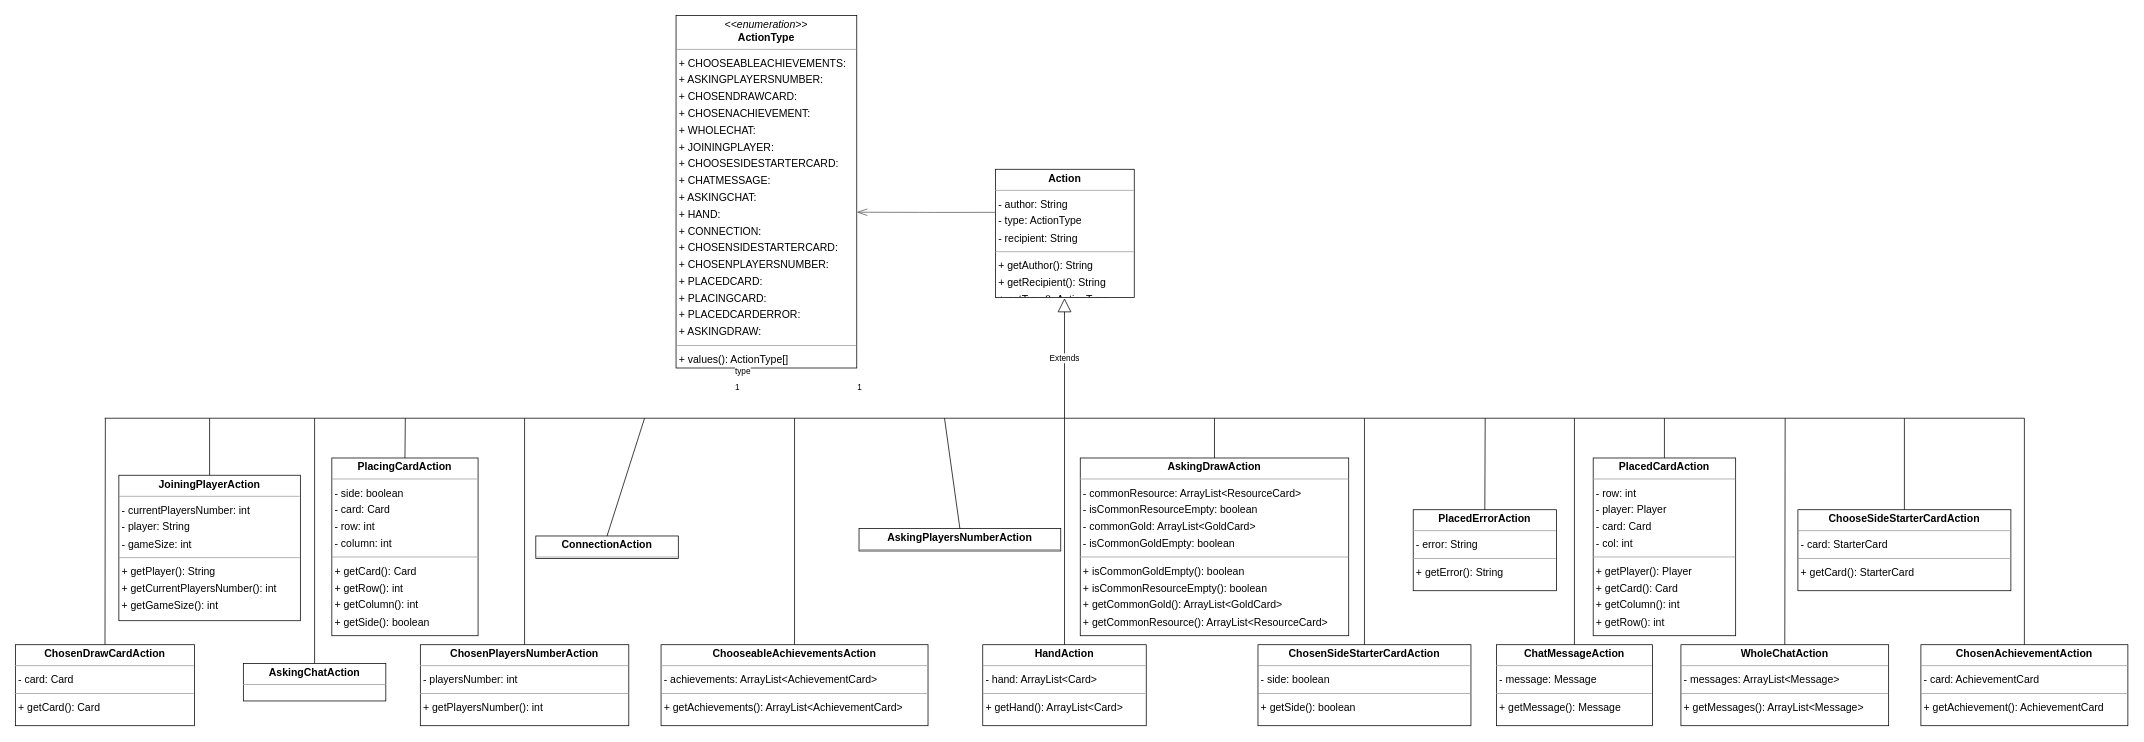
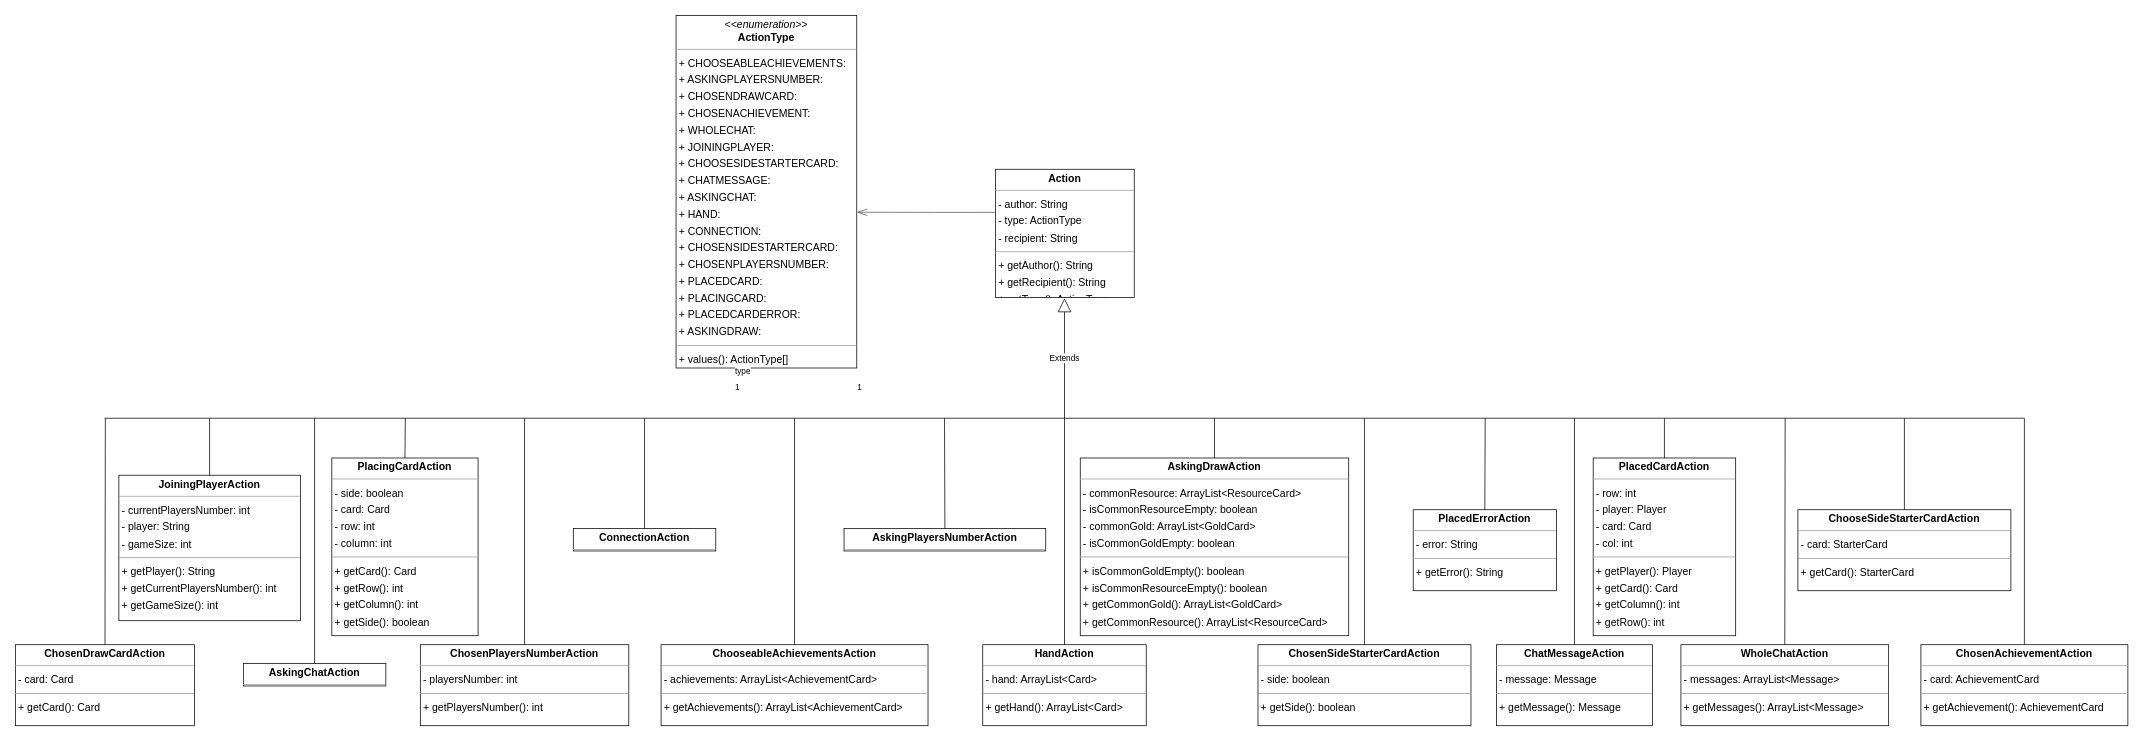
node "AskingPlayersNumberAction": moved (960, 540) -> (945, 540)
node "ConnectionAction": moved (607, 547) -> (645, 540)
node "AskingChatAction": size 143x38 -> 143x23
